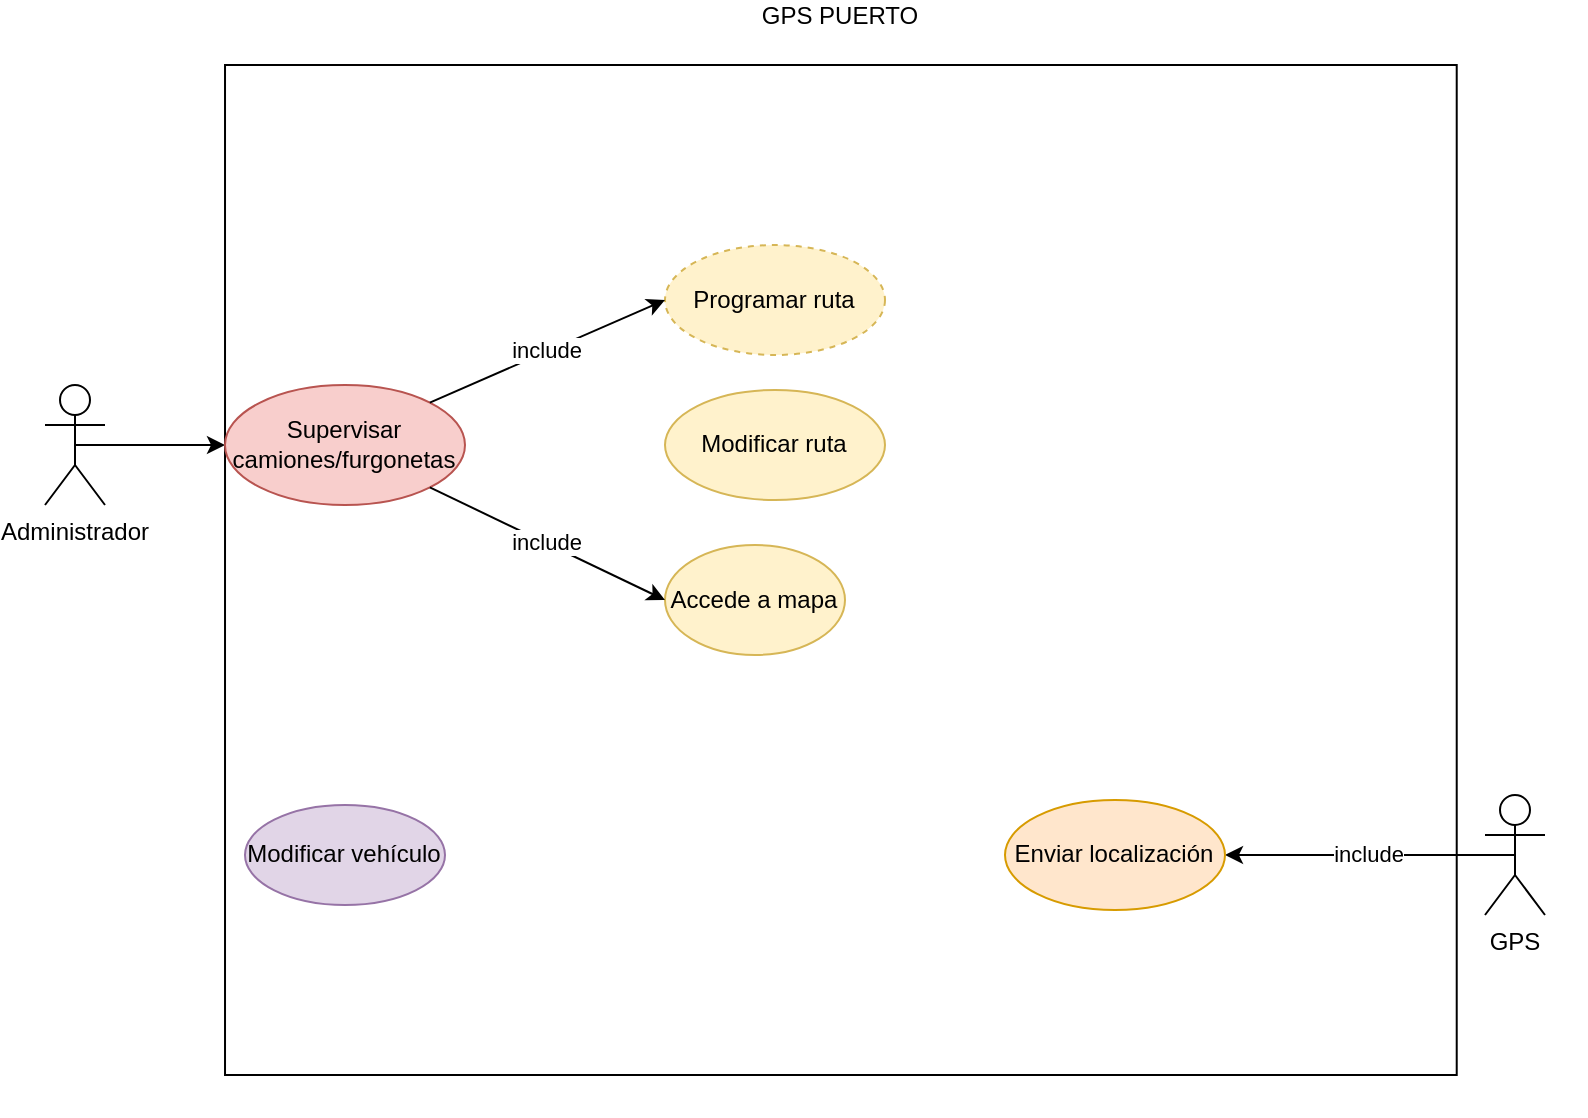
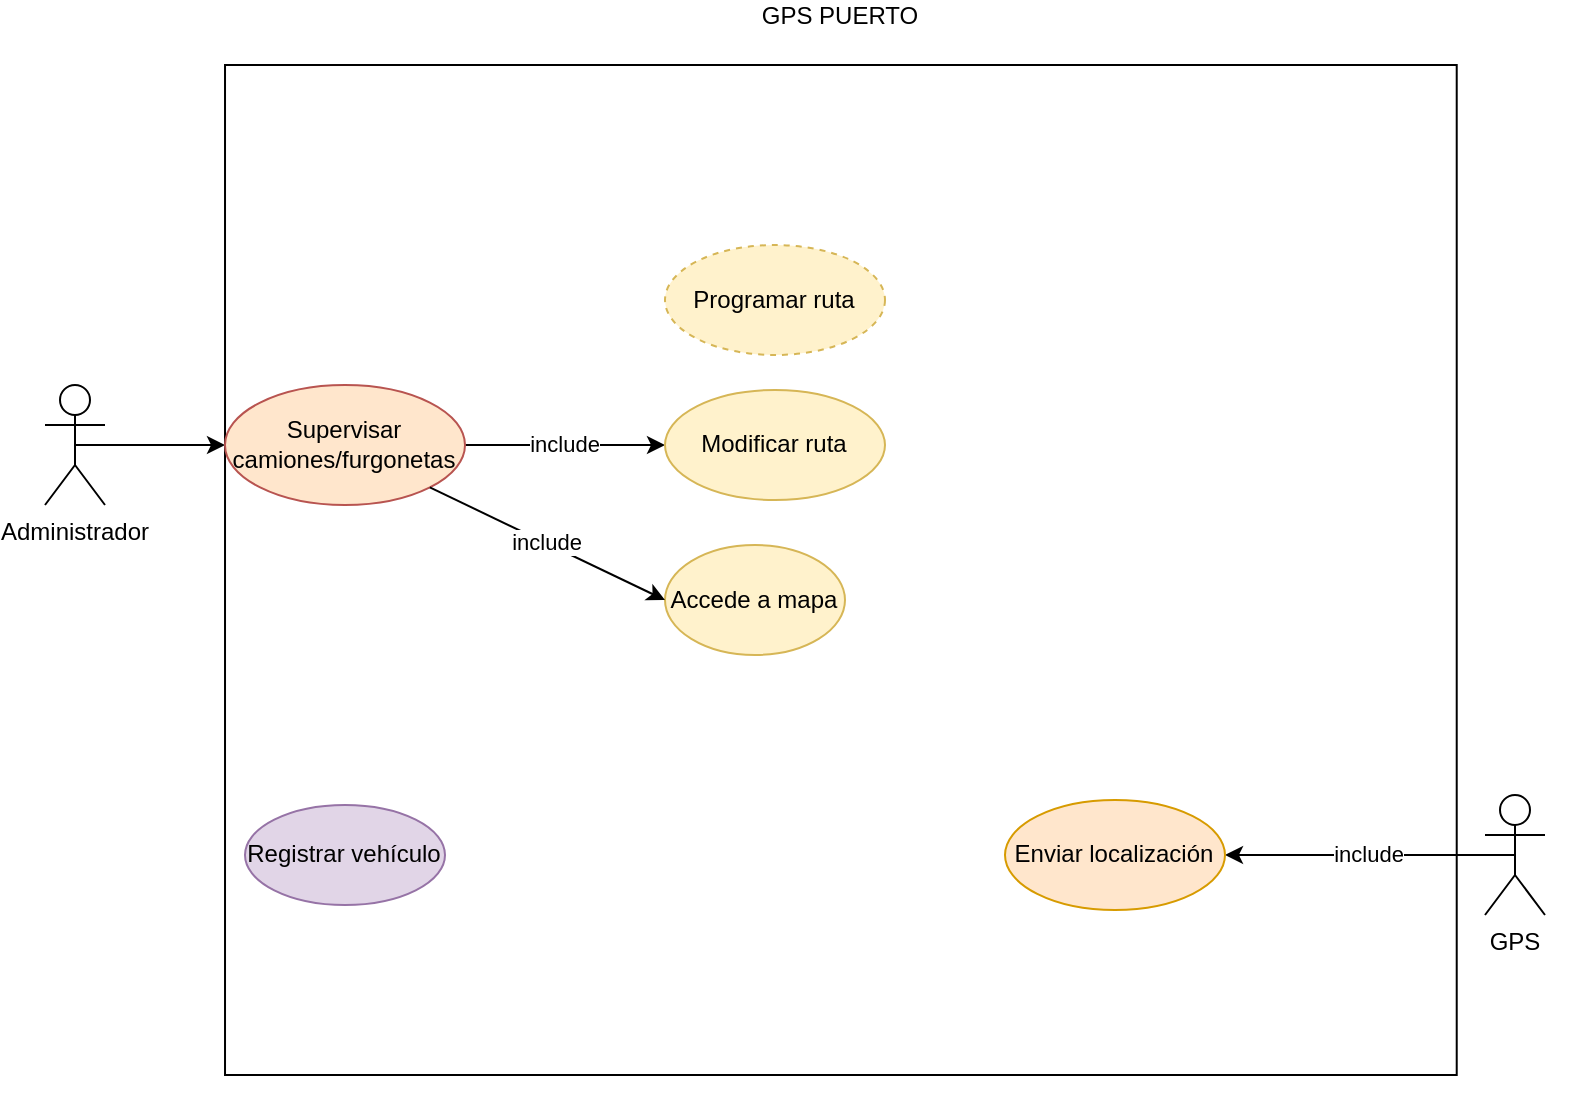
edge "Supervisar camiones/furgonetas" -> "Programar ruta": removed, label "include"
node "Supervisar camiones/furgonetas": fillcolor #f8cecc -> #ffe6cc
edge "Supervisar camiones/furgonetas" -> "Modificar ruta": added, label "include"
node "Modificar vehículo": label "Modificar vehículo" -> "Registrar vehículo"
